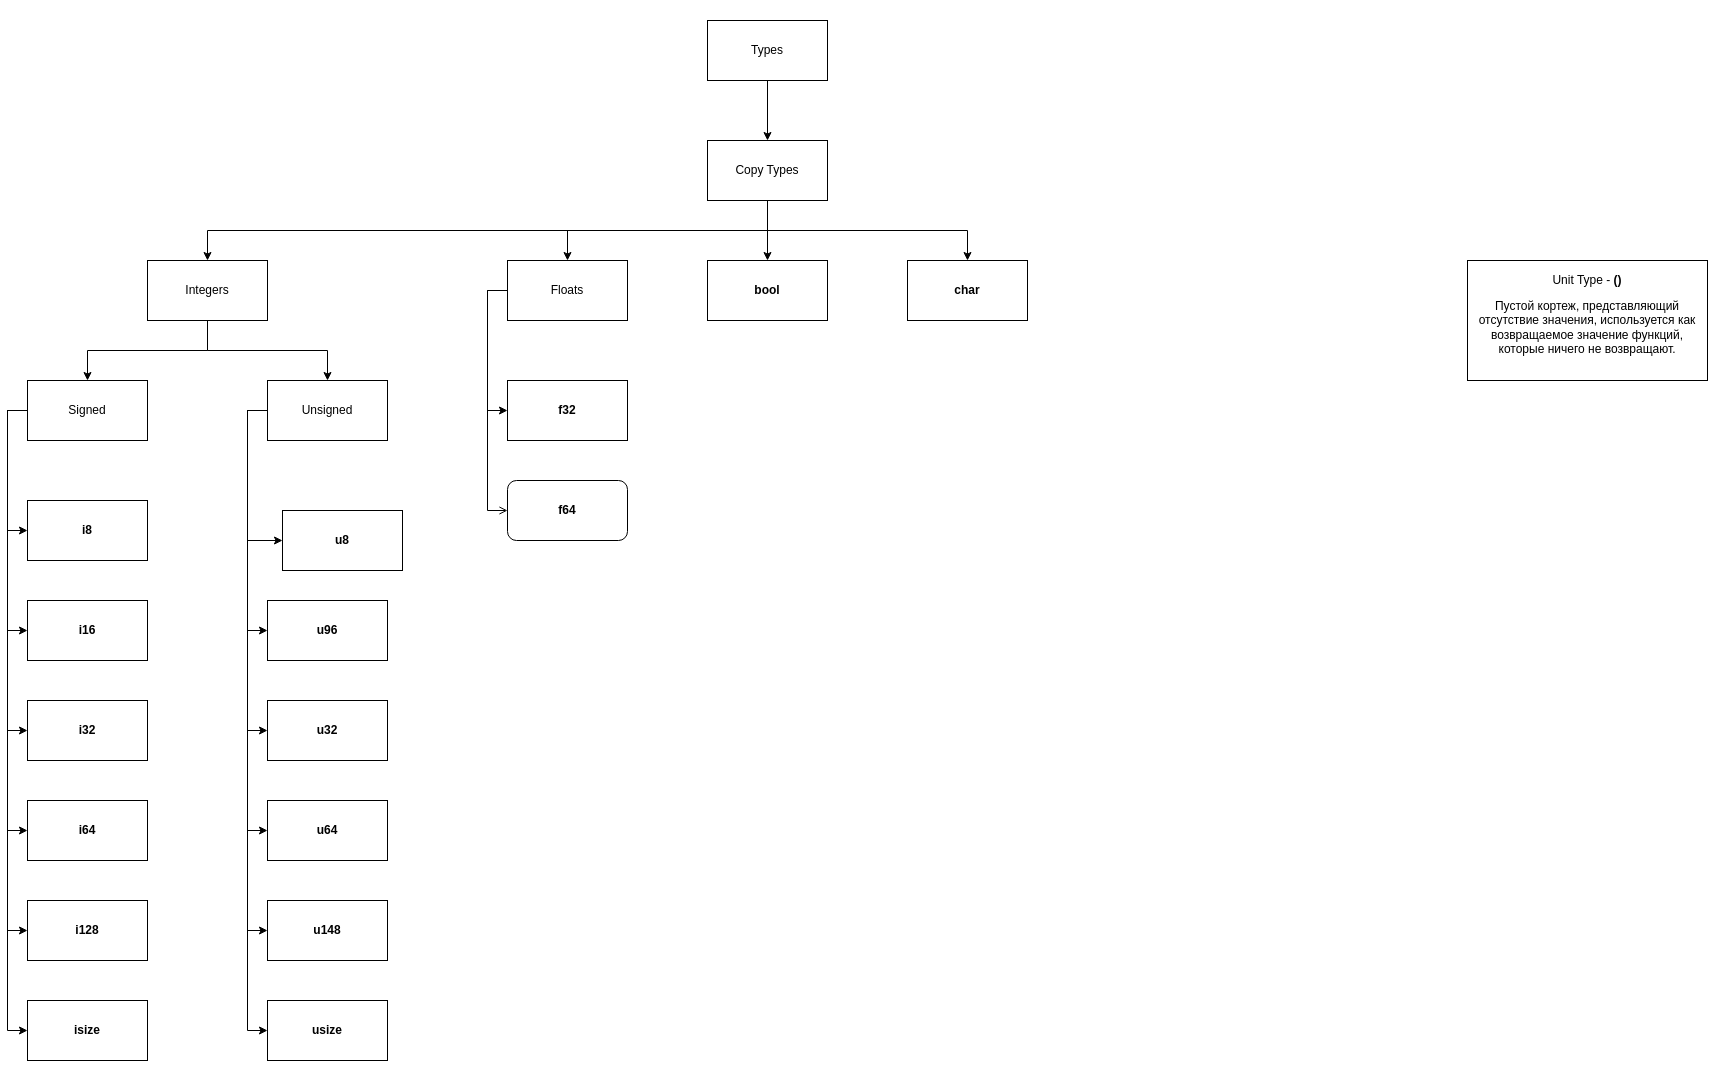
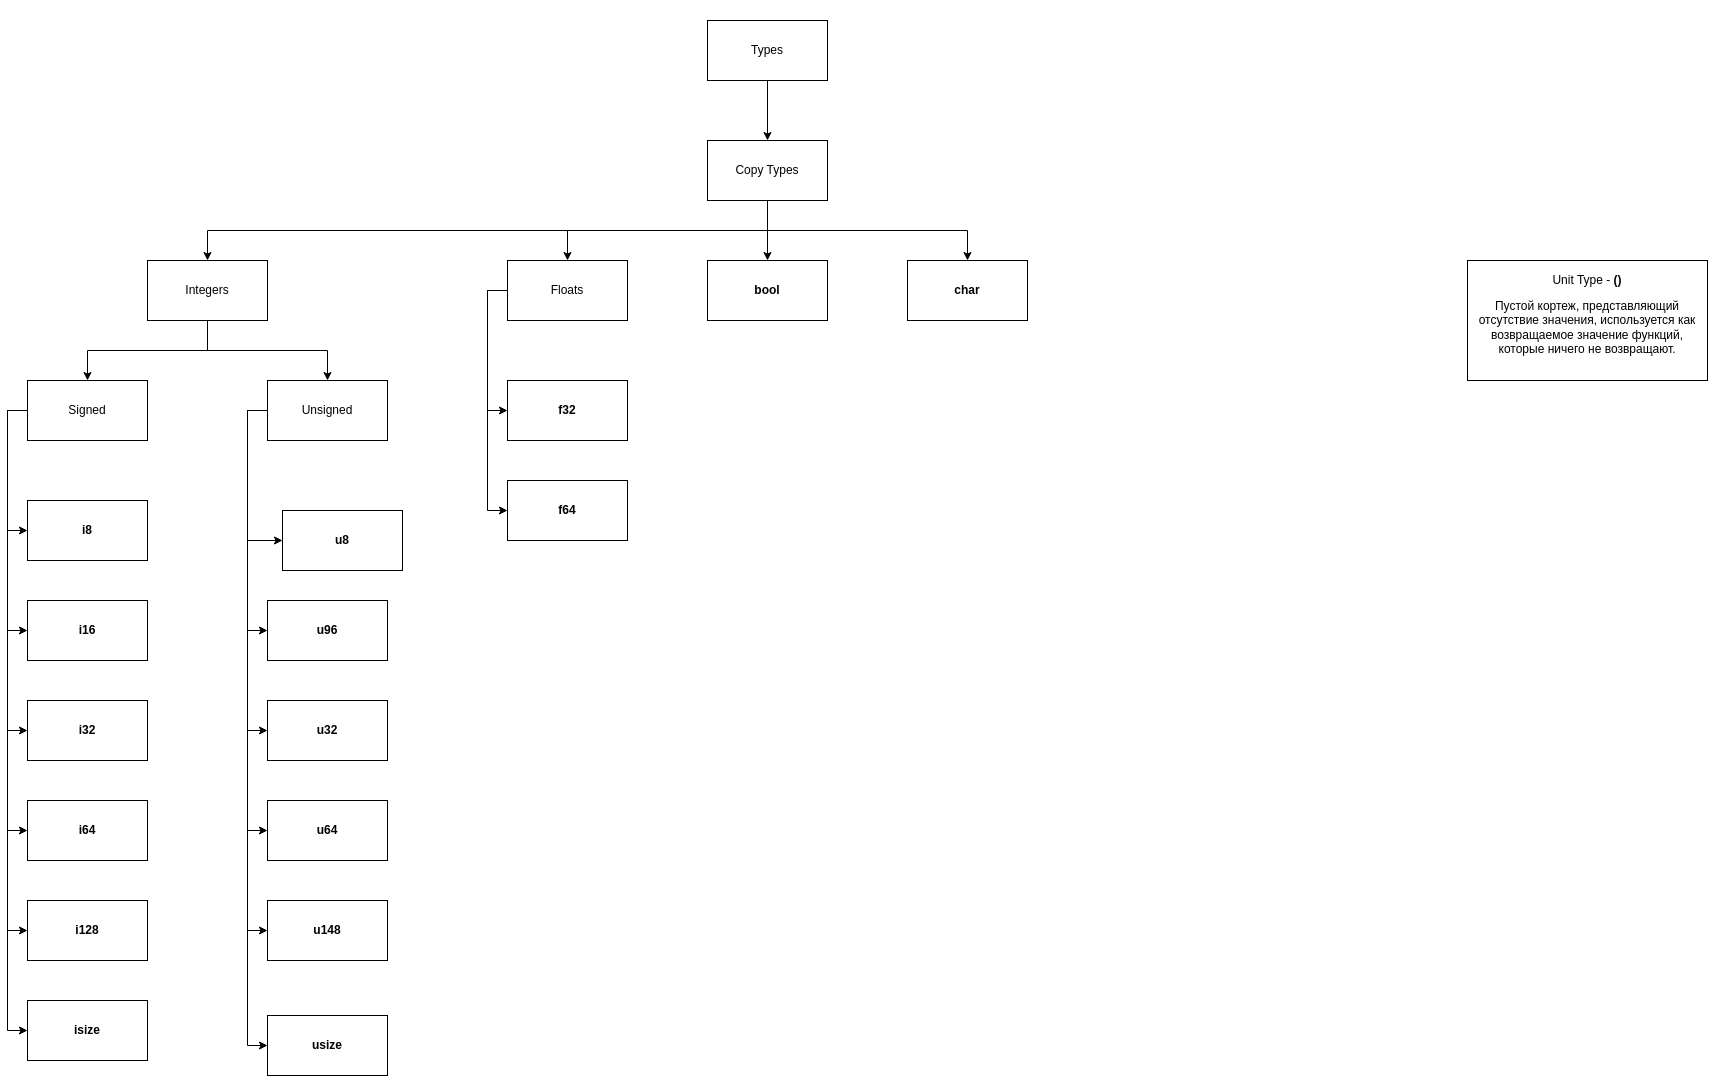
edge "Floats" -> "f64": arrowhead open -> classic
node "f64": shape rounded rectangle -> rectangle
node "usize": moved (328, 1031) -> (328, 1046)
